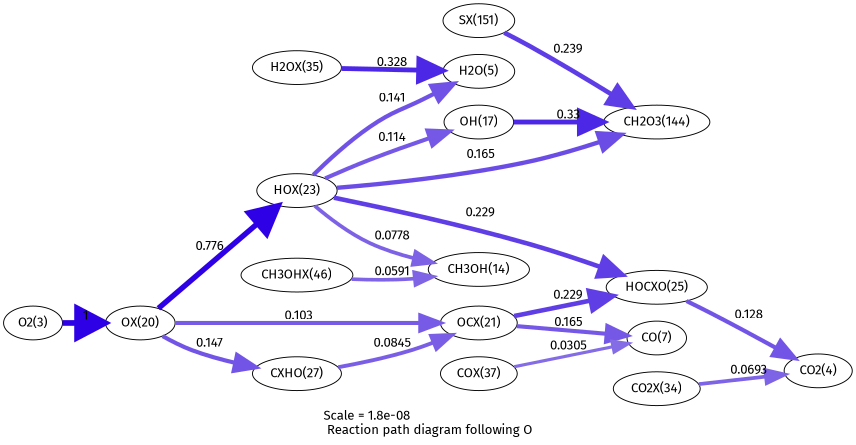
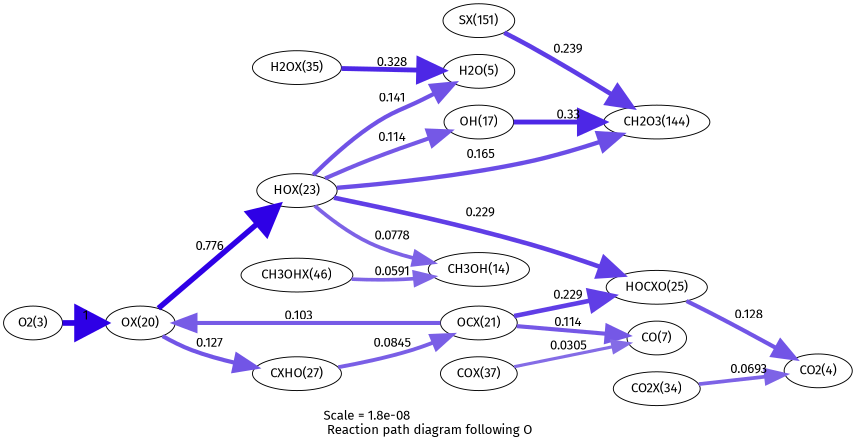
edge "OX(20)" -> "OCX(21)": reversed
edge "OCX(21)" -> "CO(7)": label " 0.165" -> " 0.114"
edge "OX(20)" -> "CXHO(27)": label " 0.147" -> " 0.127"
